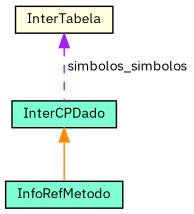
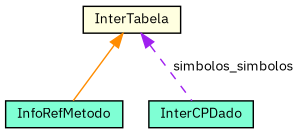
edge "InfoRefMetodo" -> "InterCPDado": now "InfoRefMetodo" -> "InterTabela"
